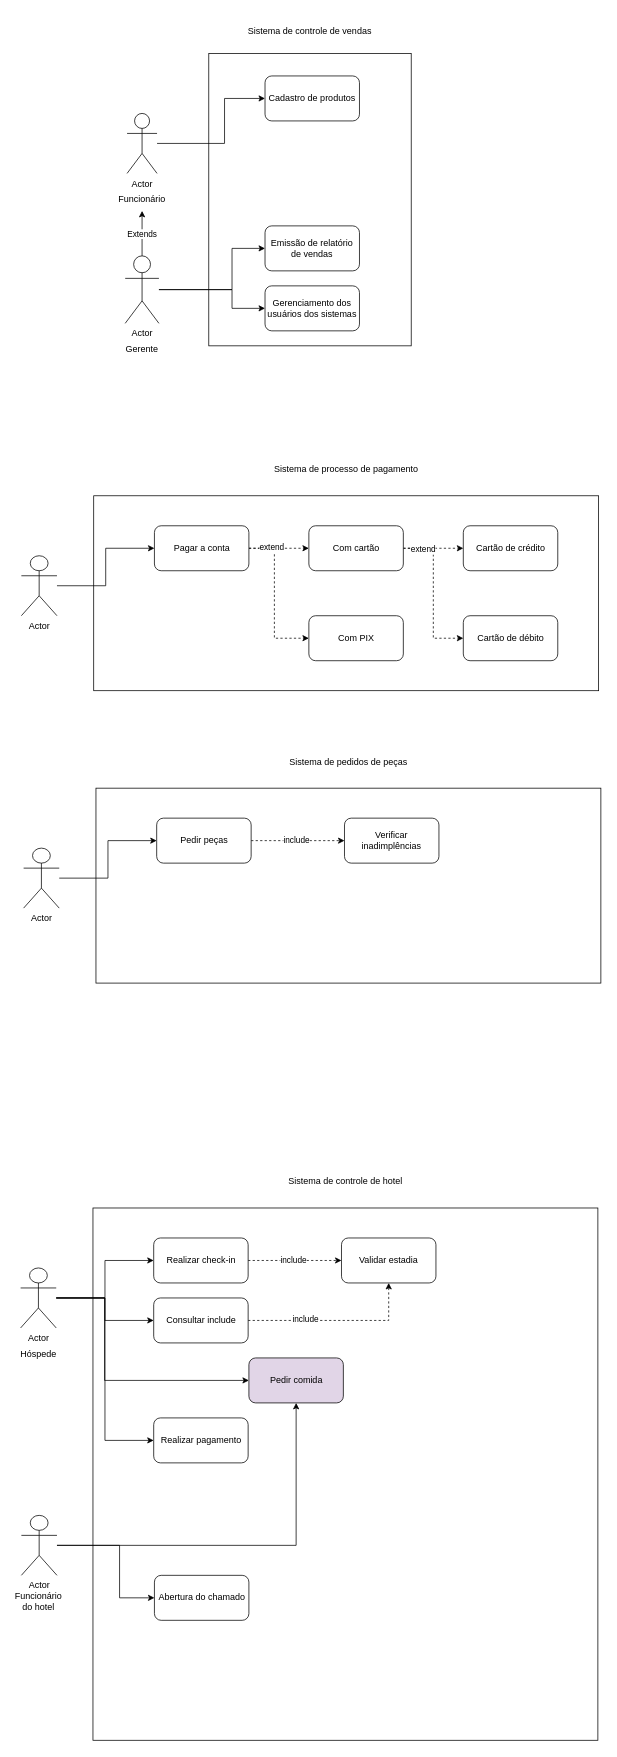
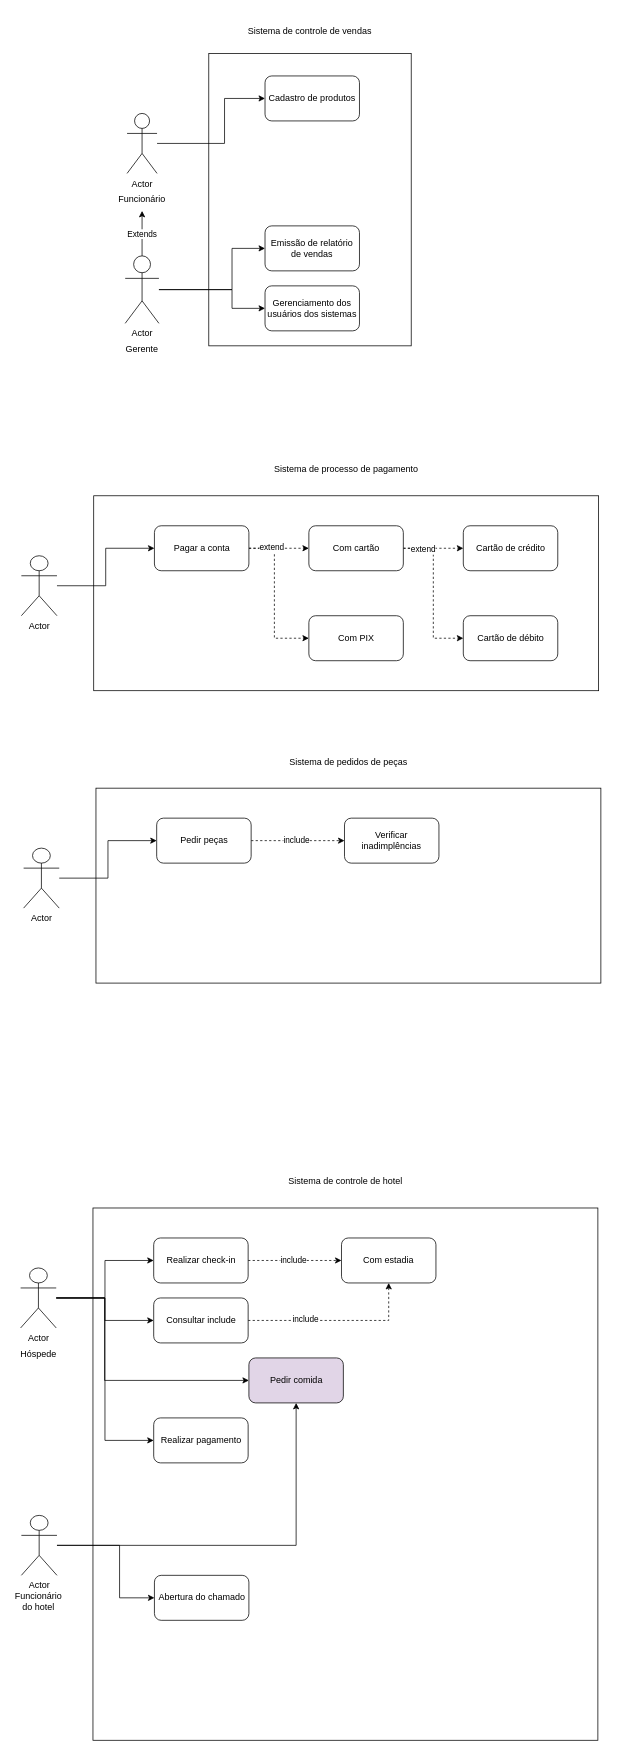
node "Validar estadia": label "Validar estadia" -> "Com estadia"
